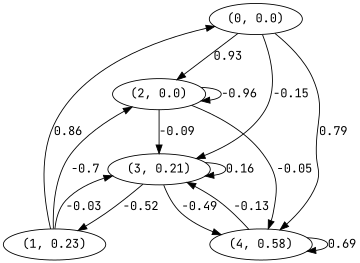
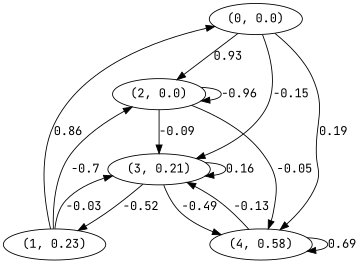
edge "(0, 0.0)" -> "(4, 0.58)": label "0.79" -> "0.19"
